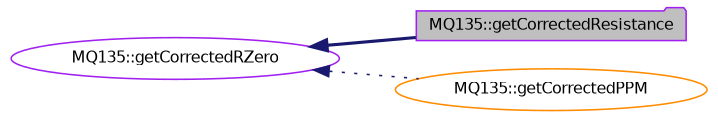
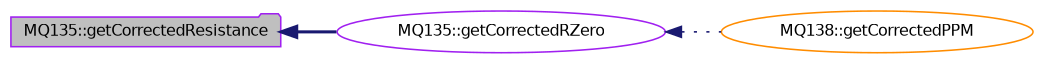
edge "MQ135::getCorrectedResistance" -> "MQ135::getCorrectedRZero": reversed
node "MQ135::getCorrectedPPM": label "MQ135::getCorrectedPPM" -> "MQ138::getCorrectedPPM"
